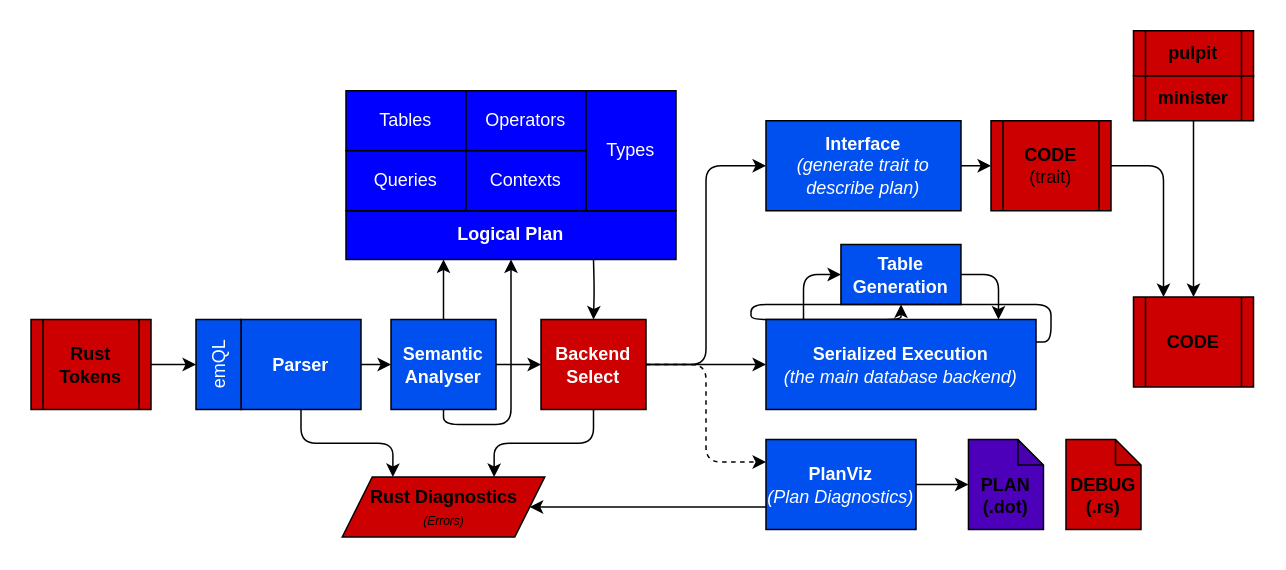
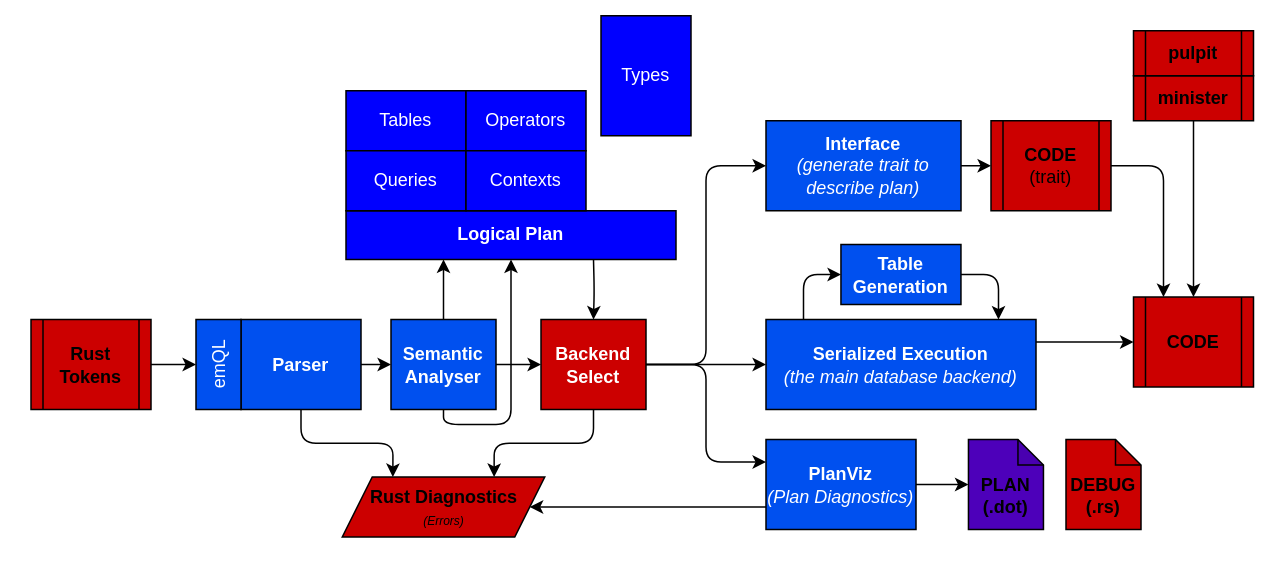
node "Types": moved (631, 151) -> (646, 76)
edge "Serialized Execution (the main database backend)" -> "Table Generation": now "Serialized Execution (the main database backend)" -> "CODE"
edge "Backend Select" -> "PlanViz (Plan Diagnostics)": style dashed -> solid
